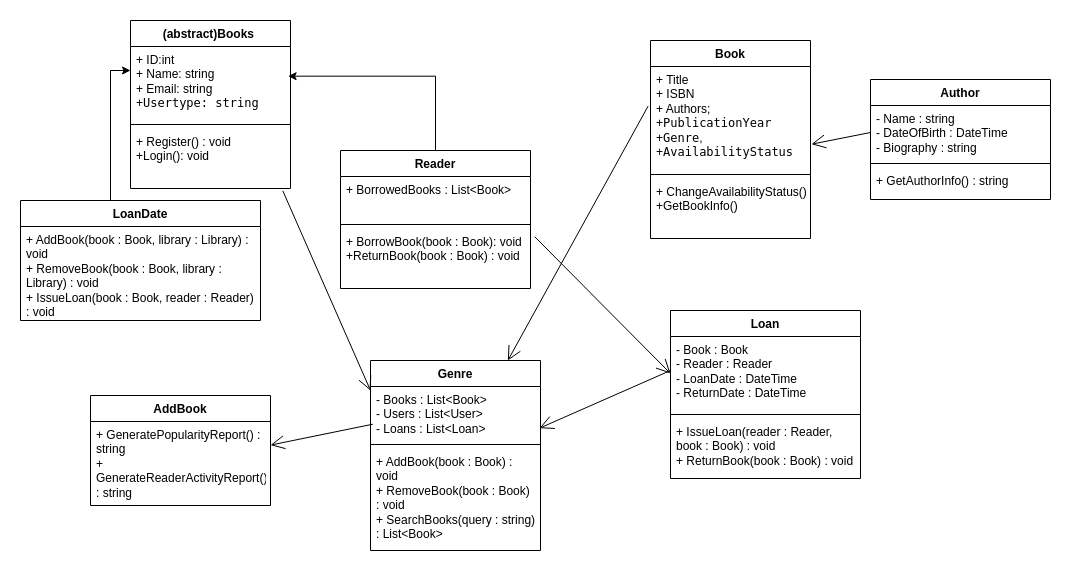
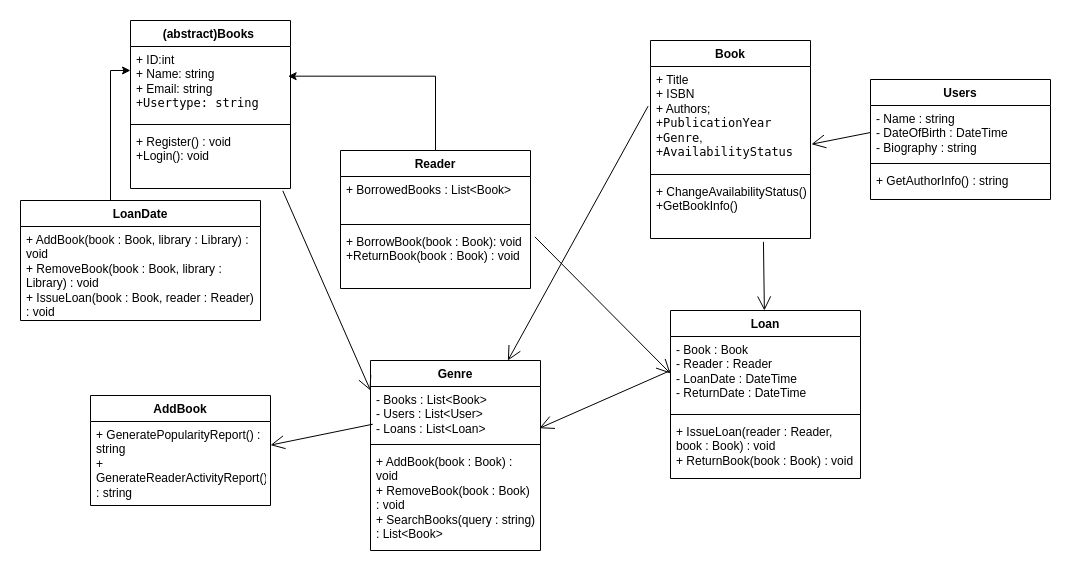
node "Author": label "Author" -> "Users"
edge "+ ChangeAvailabilityStatus() +GetBookInfo()" -> "Loan": added
